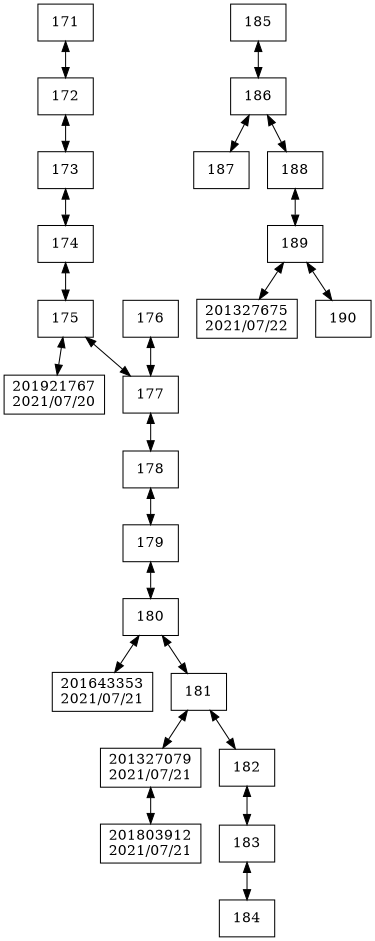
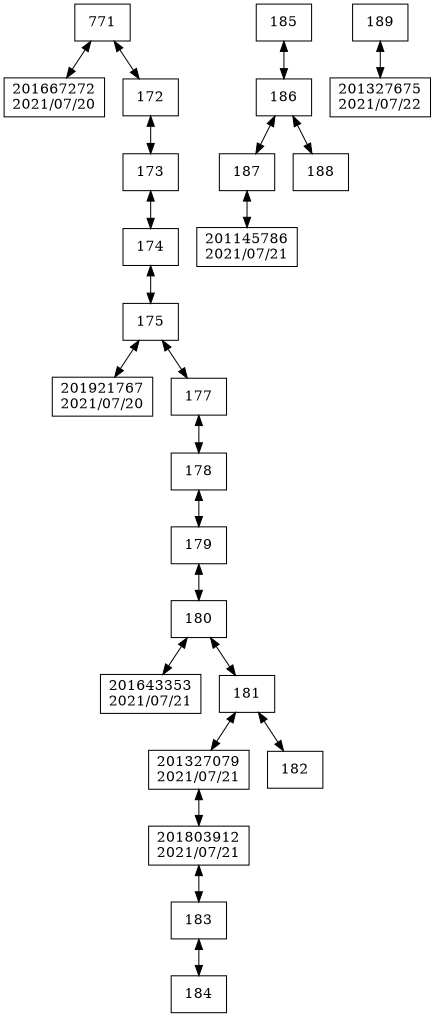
node "171": label "171" -> "771"
node "201667272 2021/07/20": added
edge "188" -- "189": removed
node "201145786 2021/07/21": added
node "176": removed
node "190": removed
edge "182" -- "183": now "201803912 2021/07/21" -- "183"
